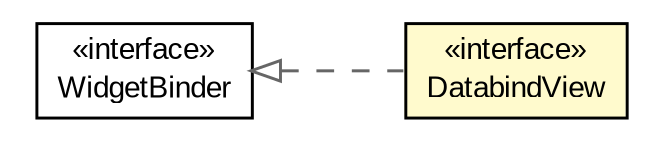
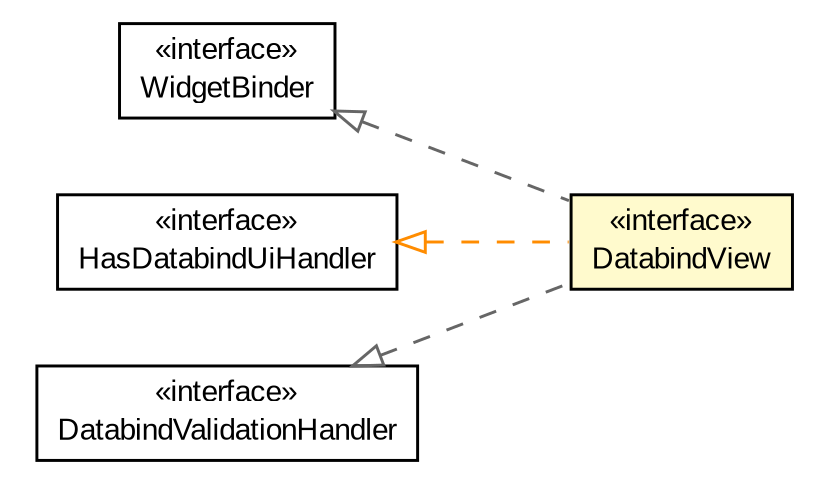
node "HasDatabindUiHandler": added
node "DatabindValidationHandler": added
